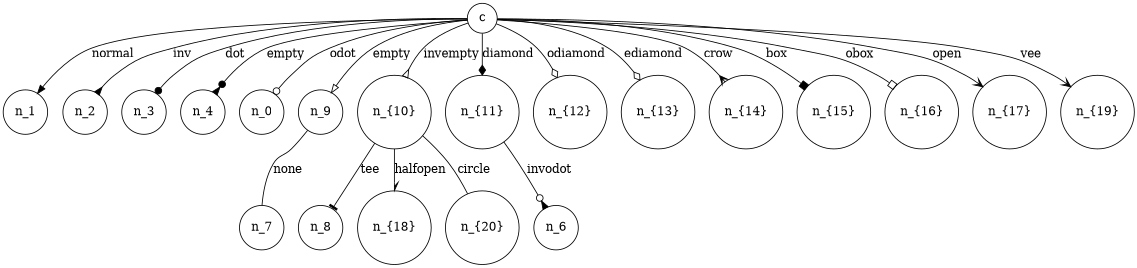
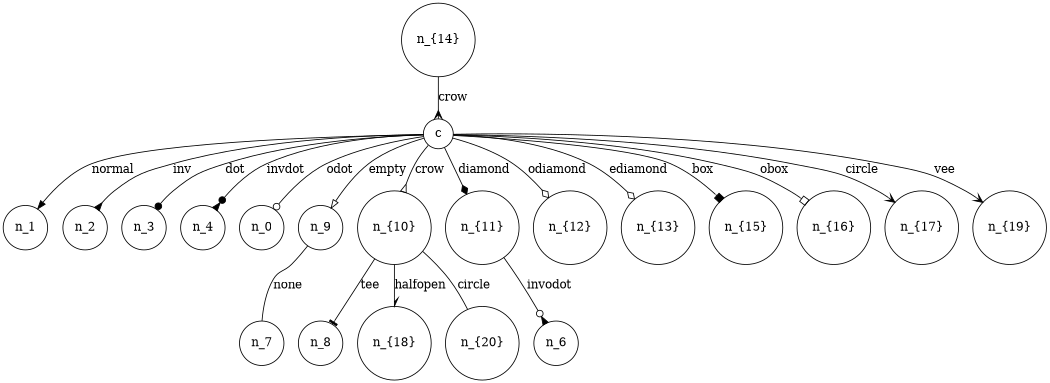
edge "c" -> "n_{14}": reversed
edge "c" -> "n_4": label "empty" -> "invdot"
edge "c" -> "n_{10}": label "invempty" -> "crow"
edge "c" -> "n_{17}": label "open" -> "circle"
